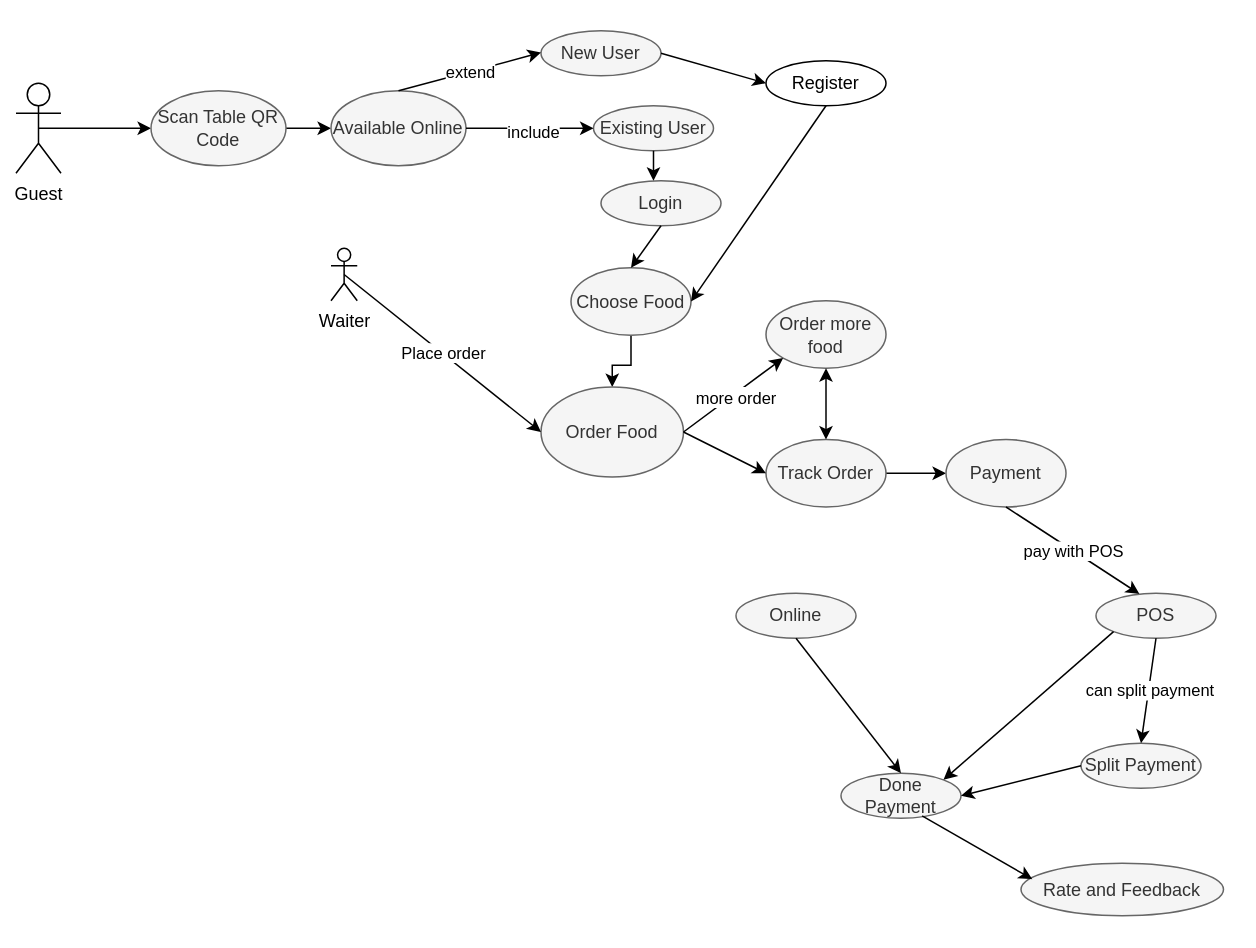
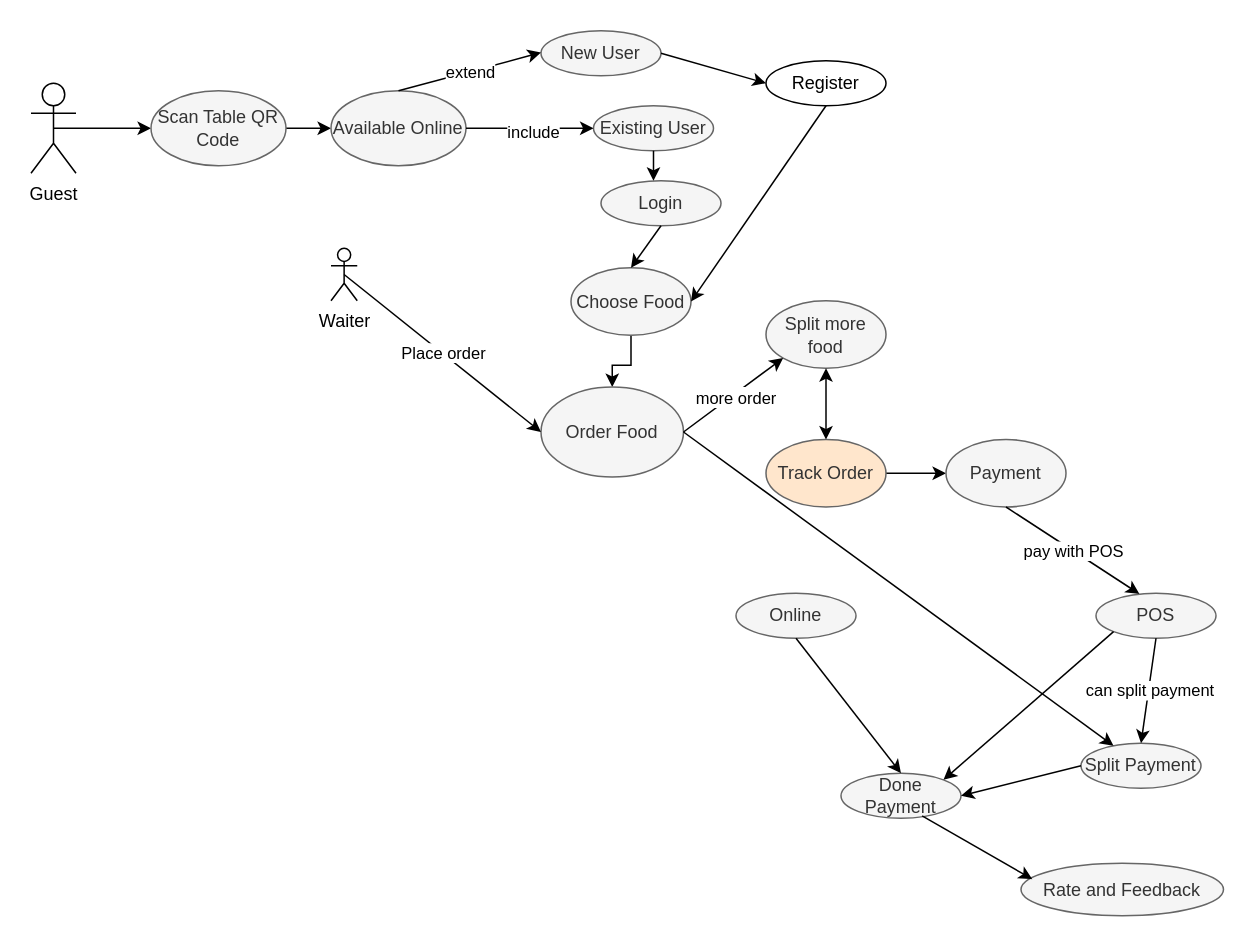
node "Guest": moved (38, 128) -> (53, 128)
node "Order more food": label "Order more food" -> "Split more food"
edge "Order Food" -> "Track Order": now "Order Food" -> "Split Payment"
node "Track Order": fillcolor #f5f5f5 -> #ffe6cc
